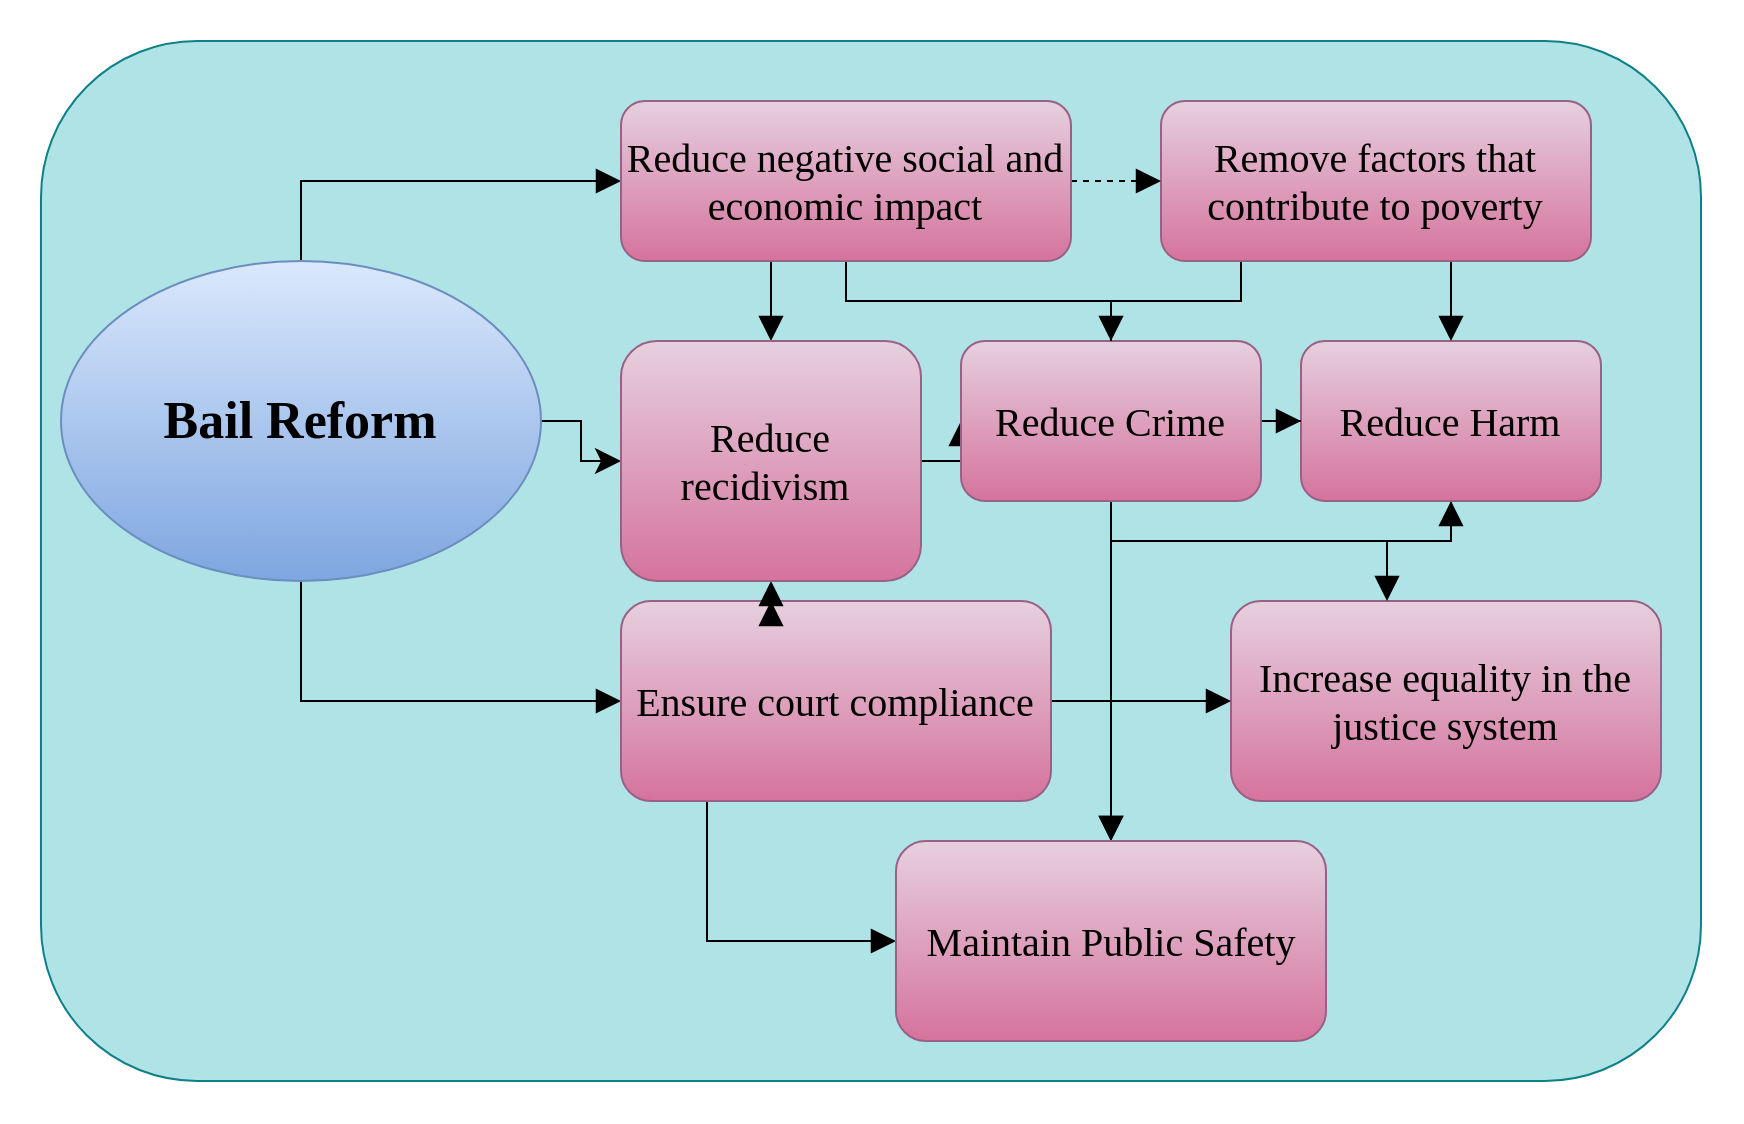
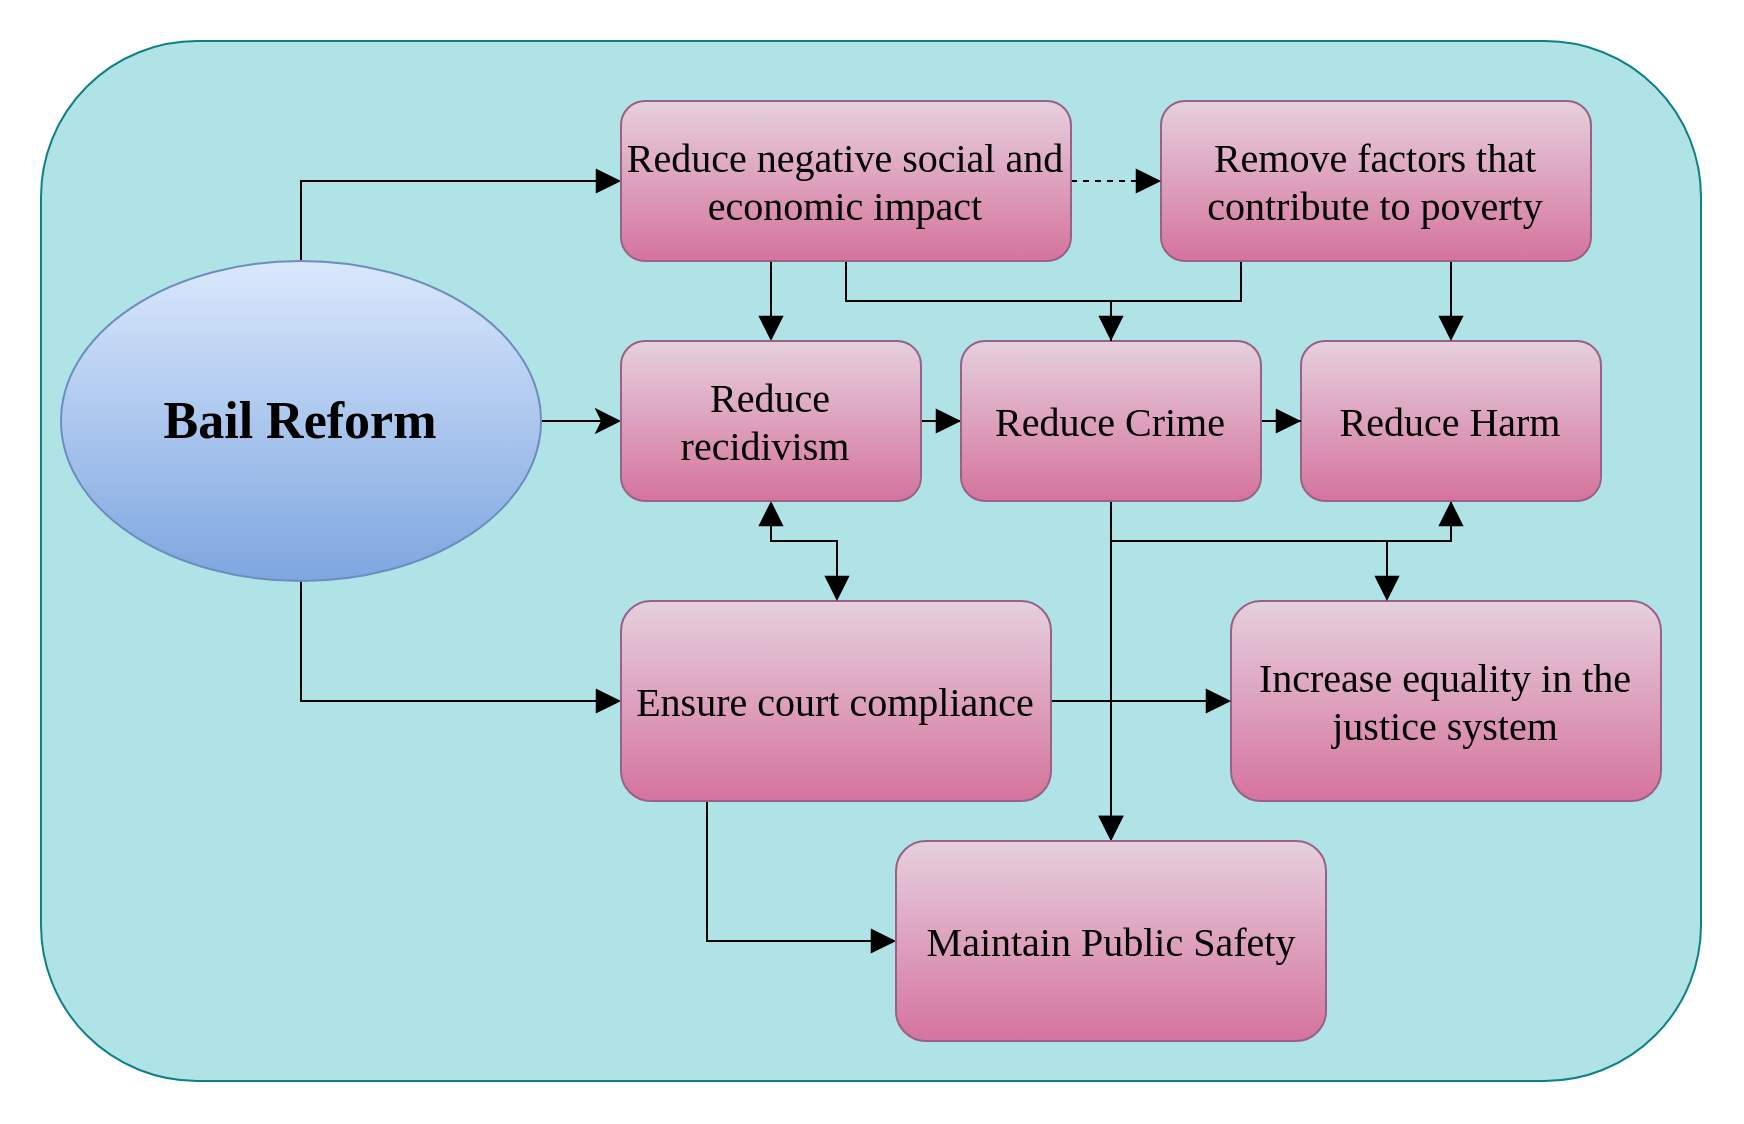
node "Reduce recidivism": size 300x240 -> 300x160
